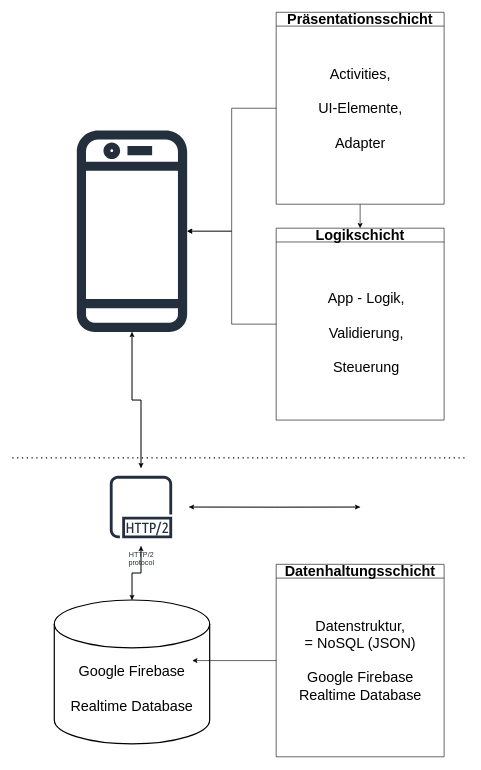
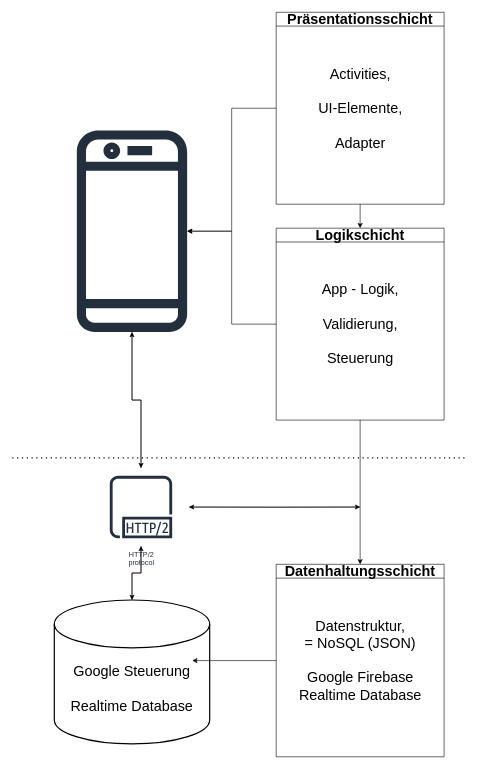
node "App - Logik, Validierung, Steuerung": moved (366, 333) -> (360, 324)
edge "Logikschicht" -> "Datenhaltungsschicht": added
node "Google Firebase Realtime Database": label "Google Firebase Realtime Database" -> "Google Steuerung Realtime Database"
